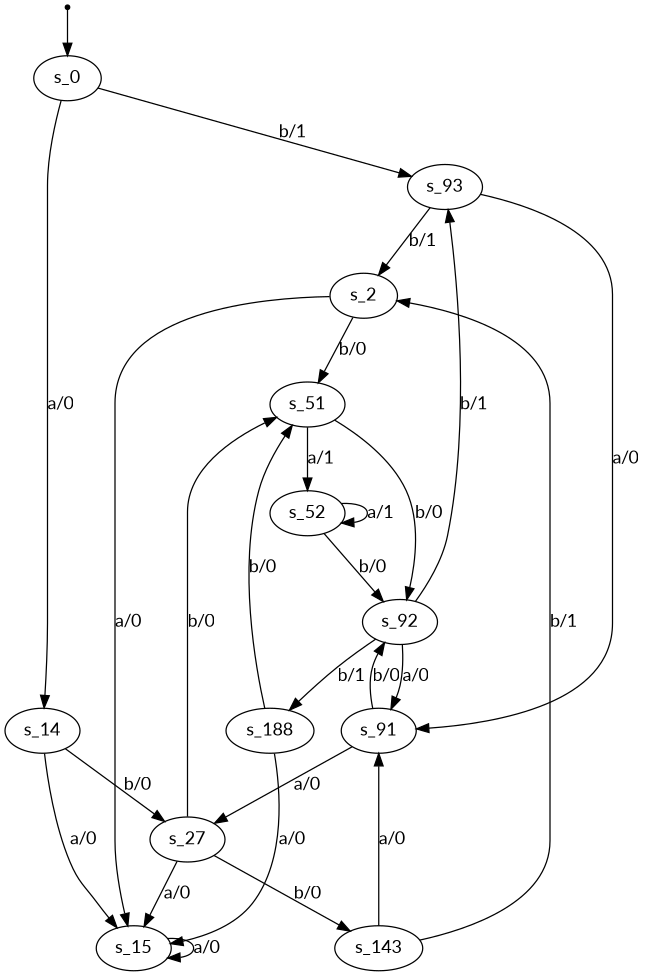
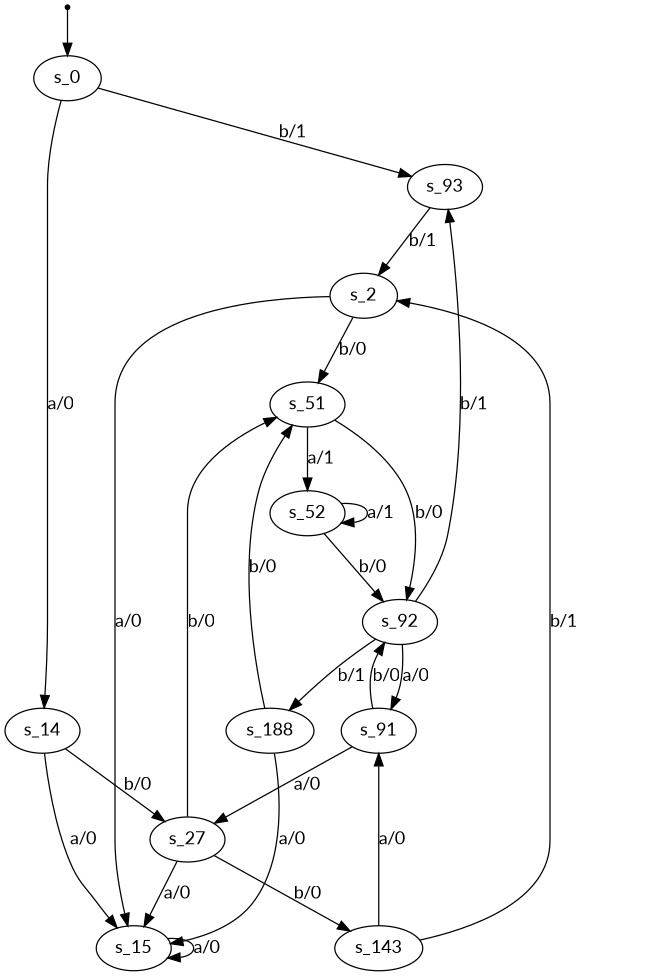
edge "s_93" -> "s_91": removed, label "a/0"
